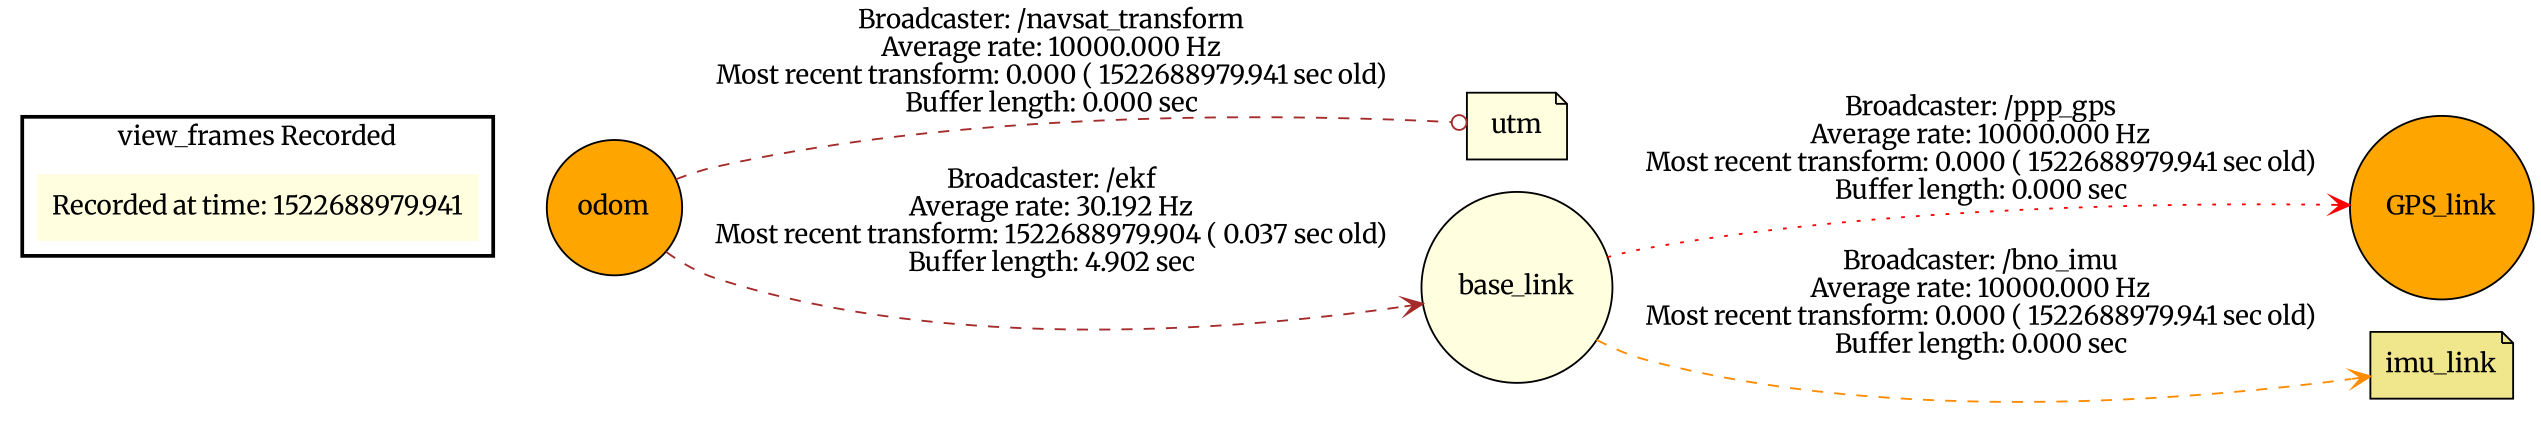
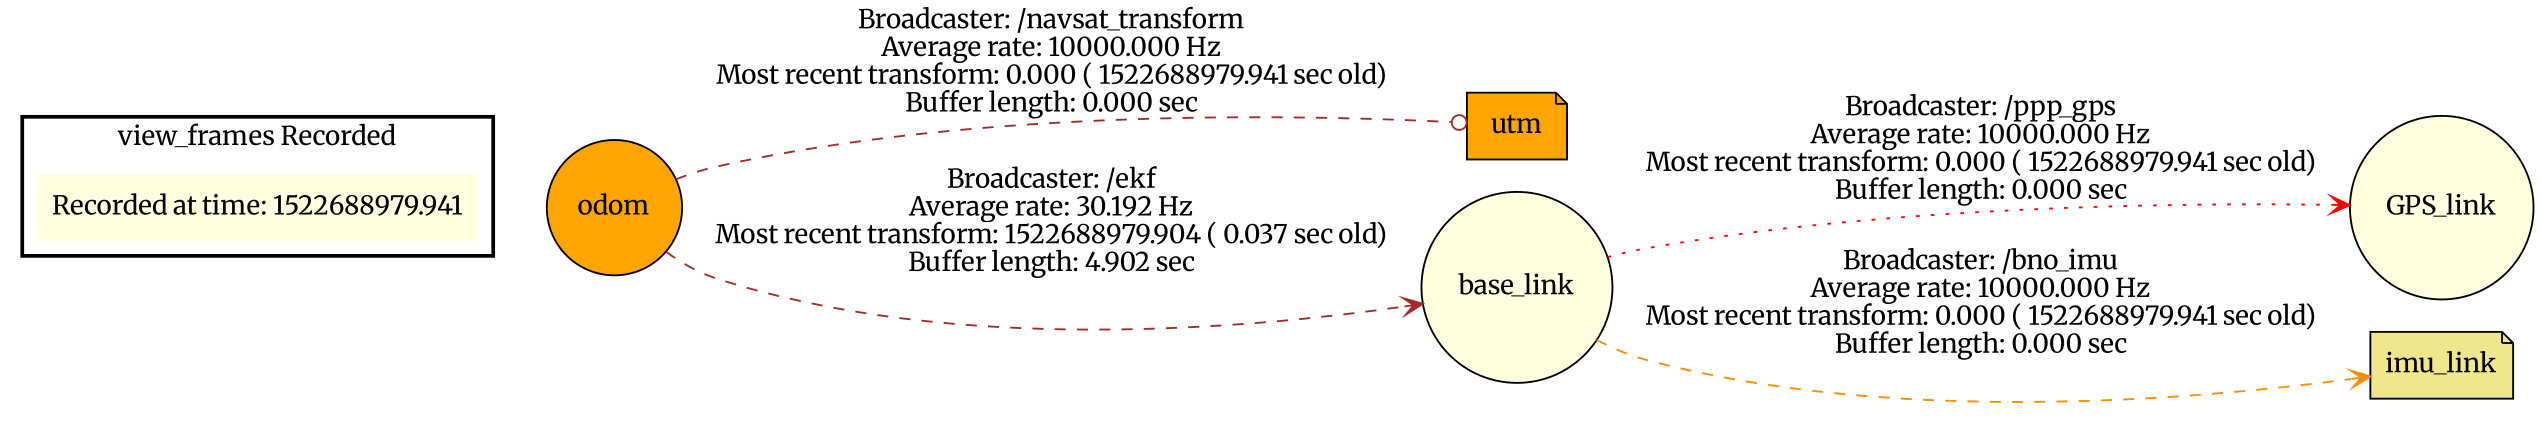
node "utm": fillcolor lightyellow -> orange
node "GPS_link": fillcolor orange -> lightyellow
